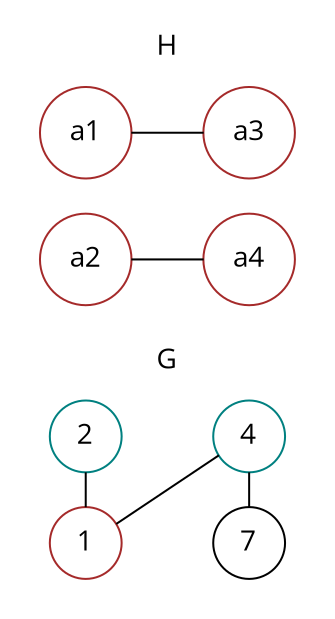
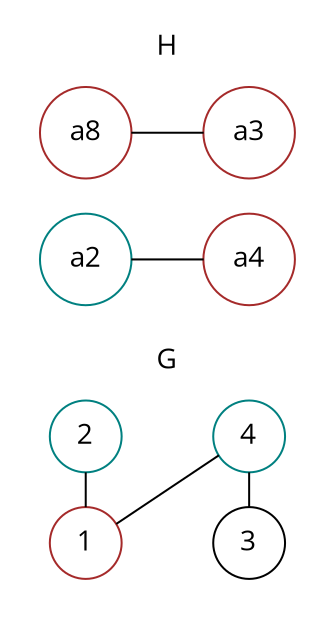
node "a1": label "a1" -> "a8"
node "a2": color brown -> teal
node "7": label "7" -> "3"
